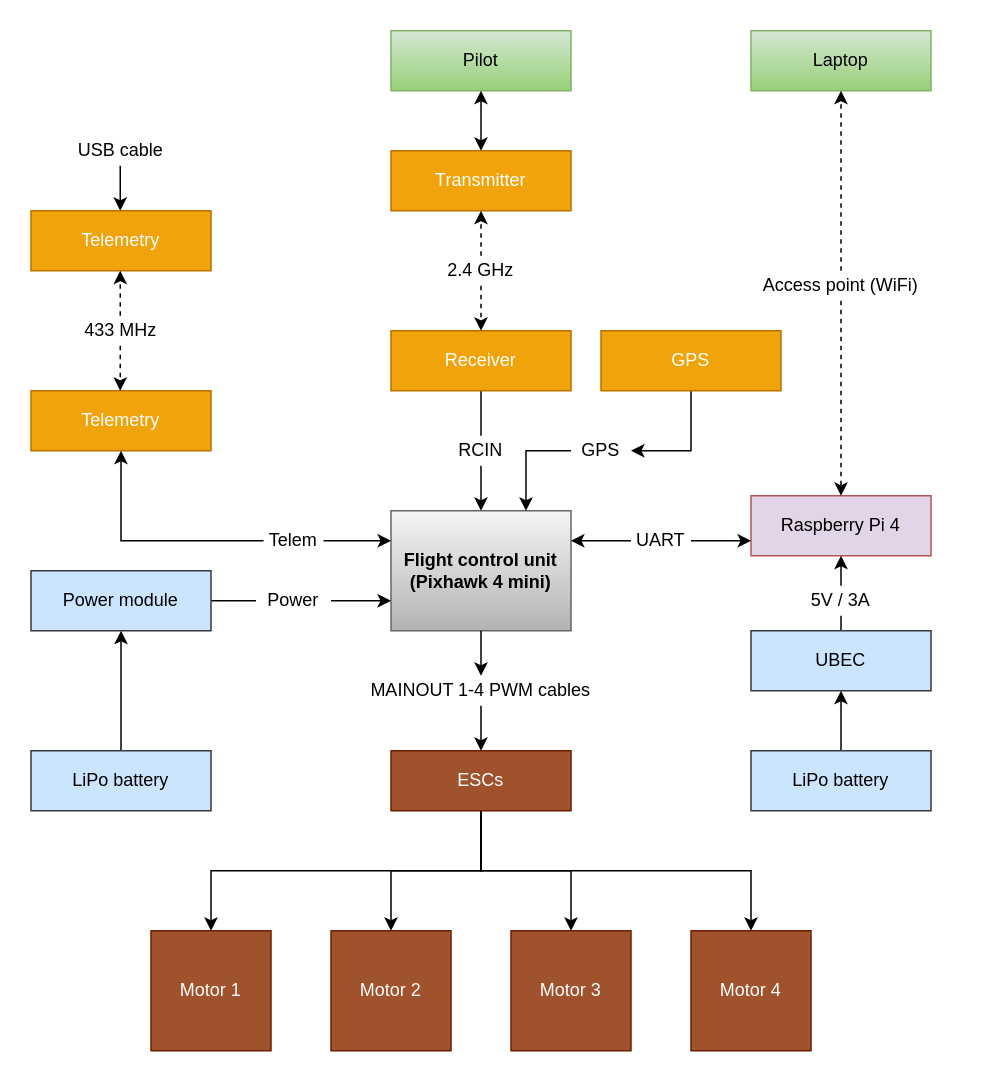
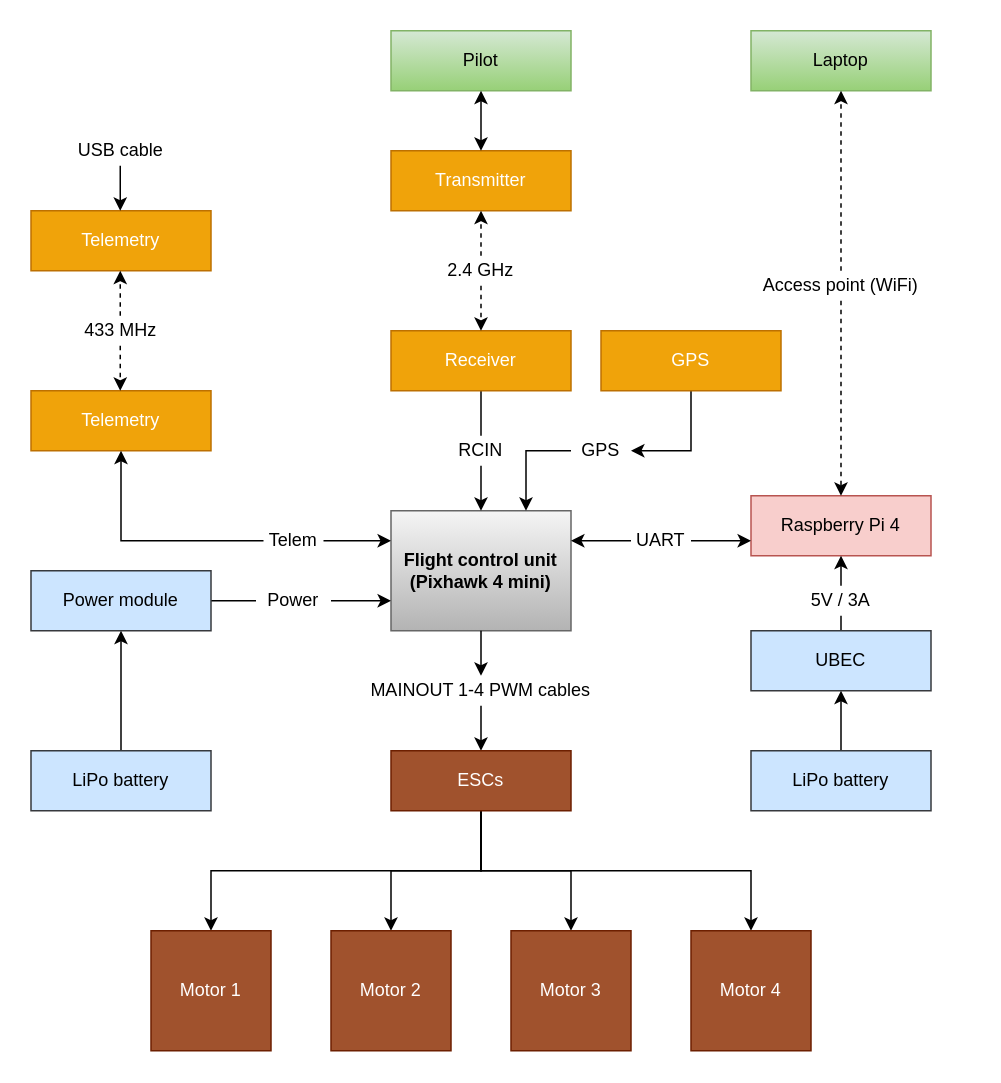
node "Raspberry Pi 4": fillcolor #e1d5e7 -> #f8cecc
